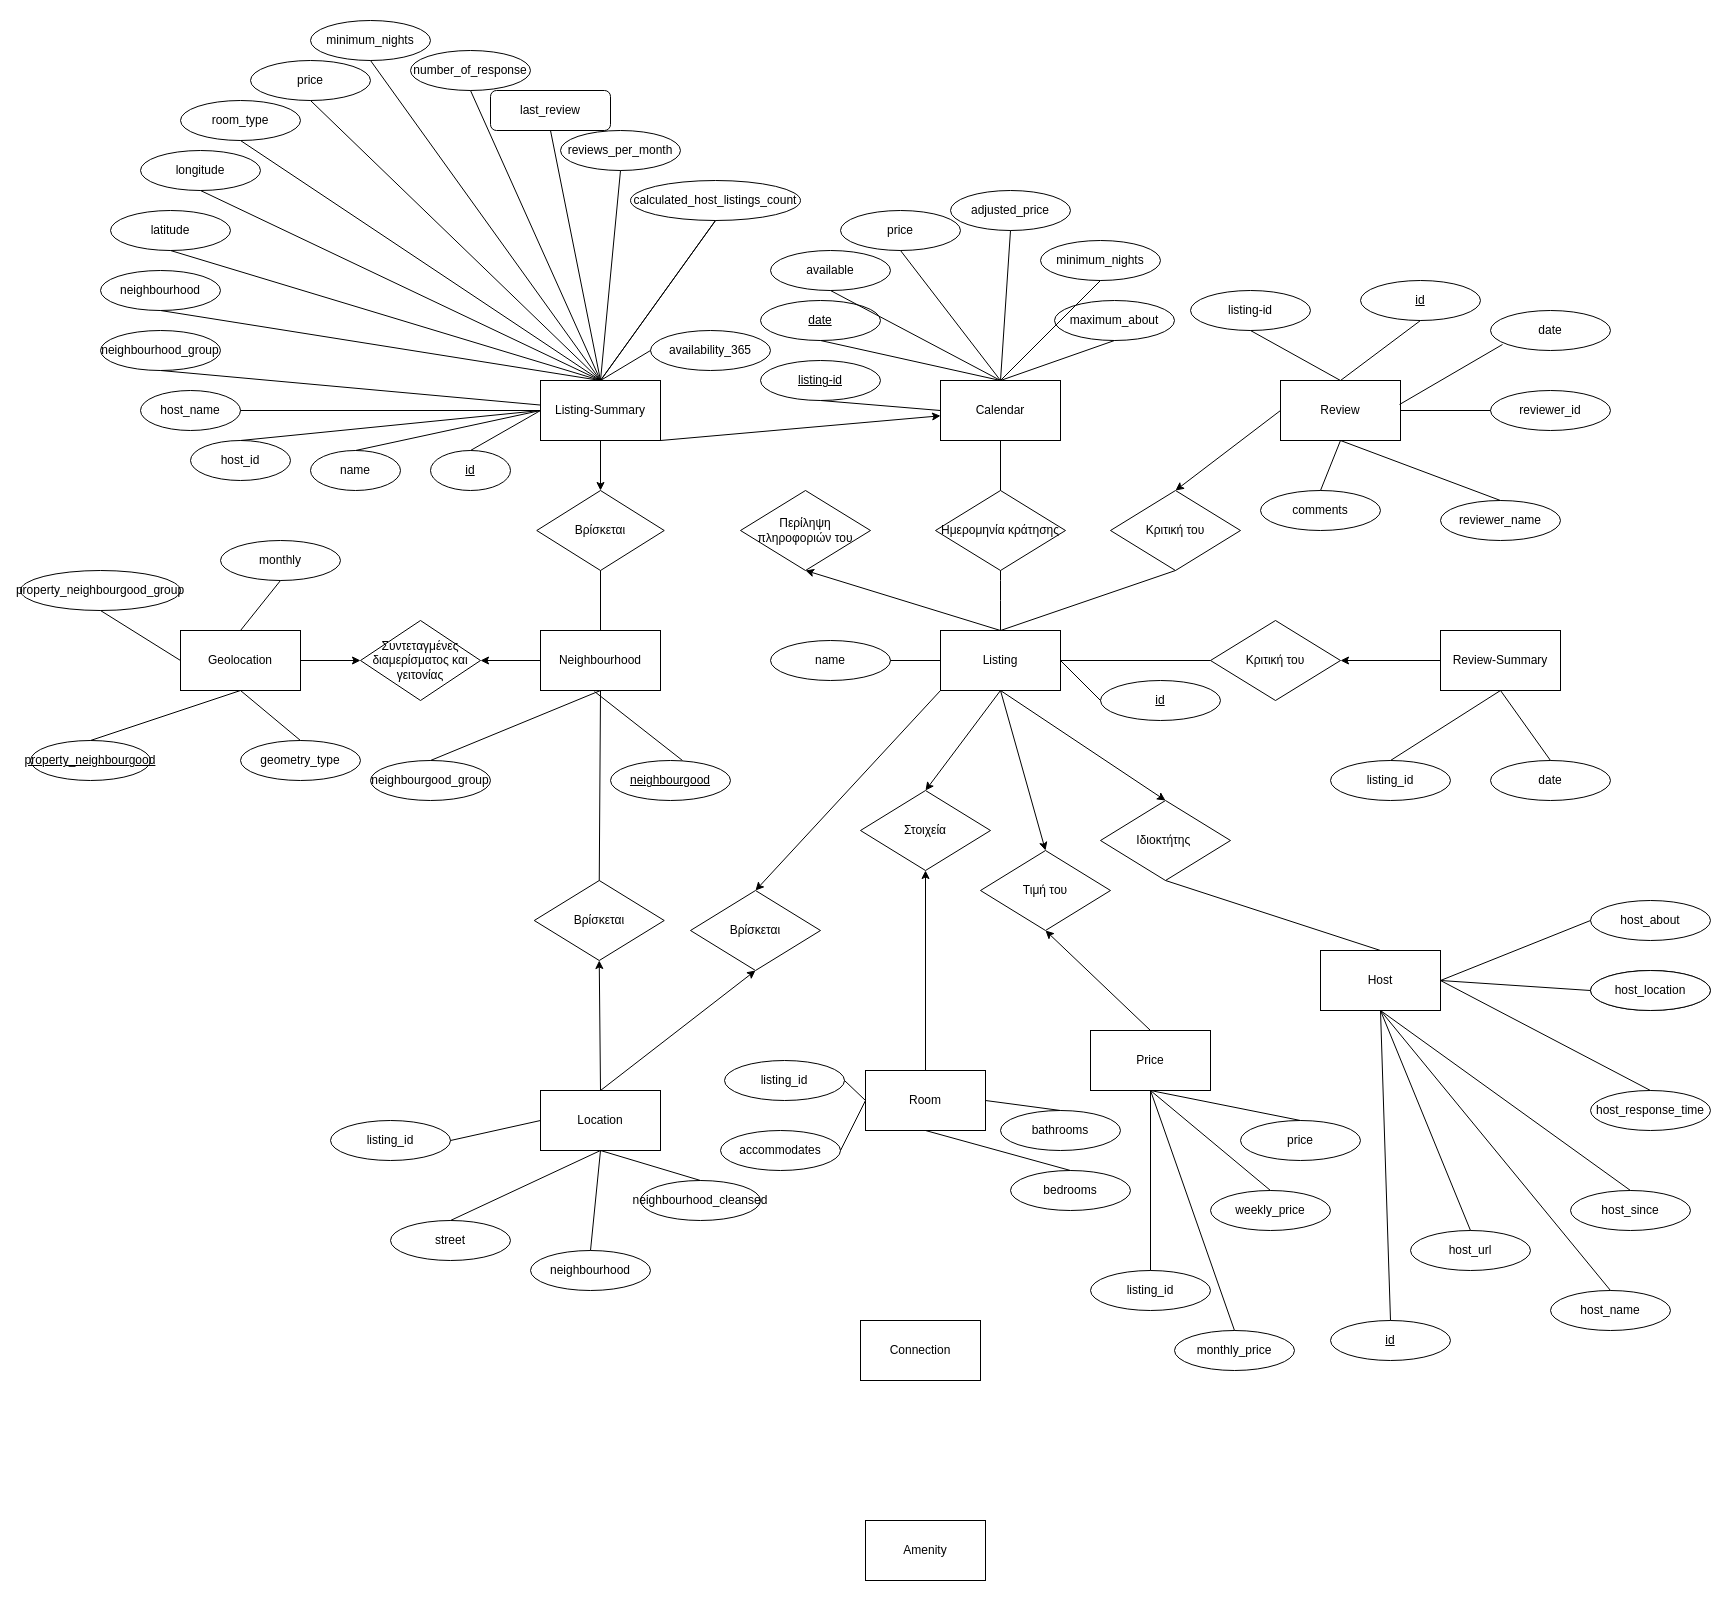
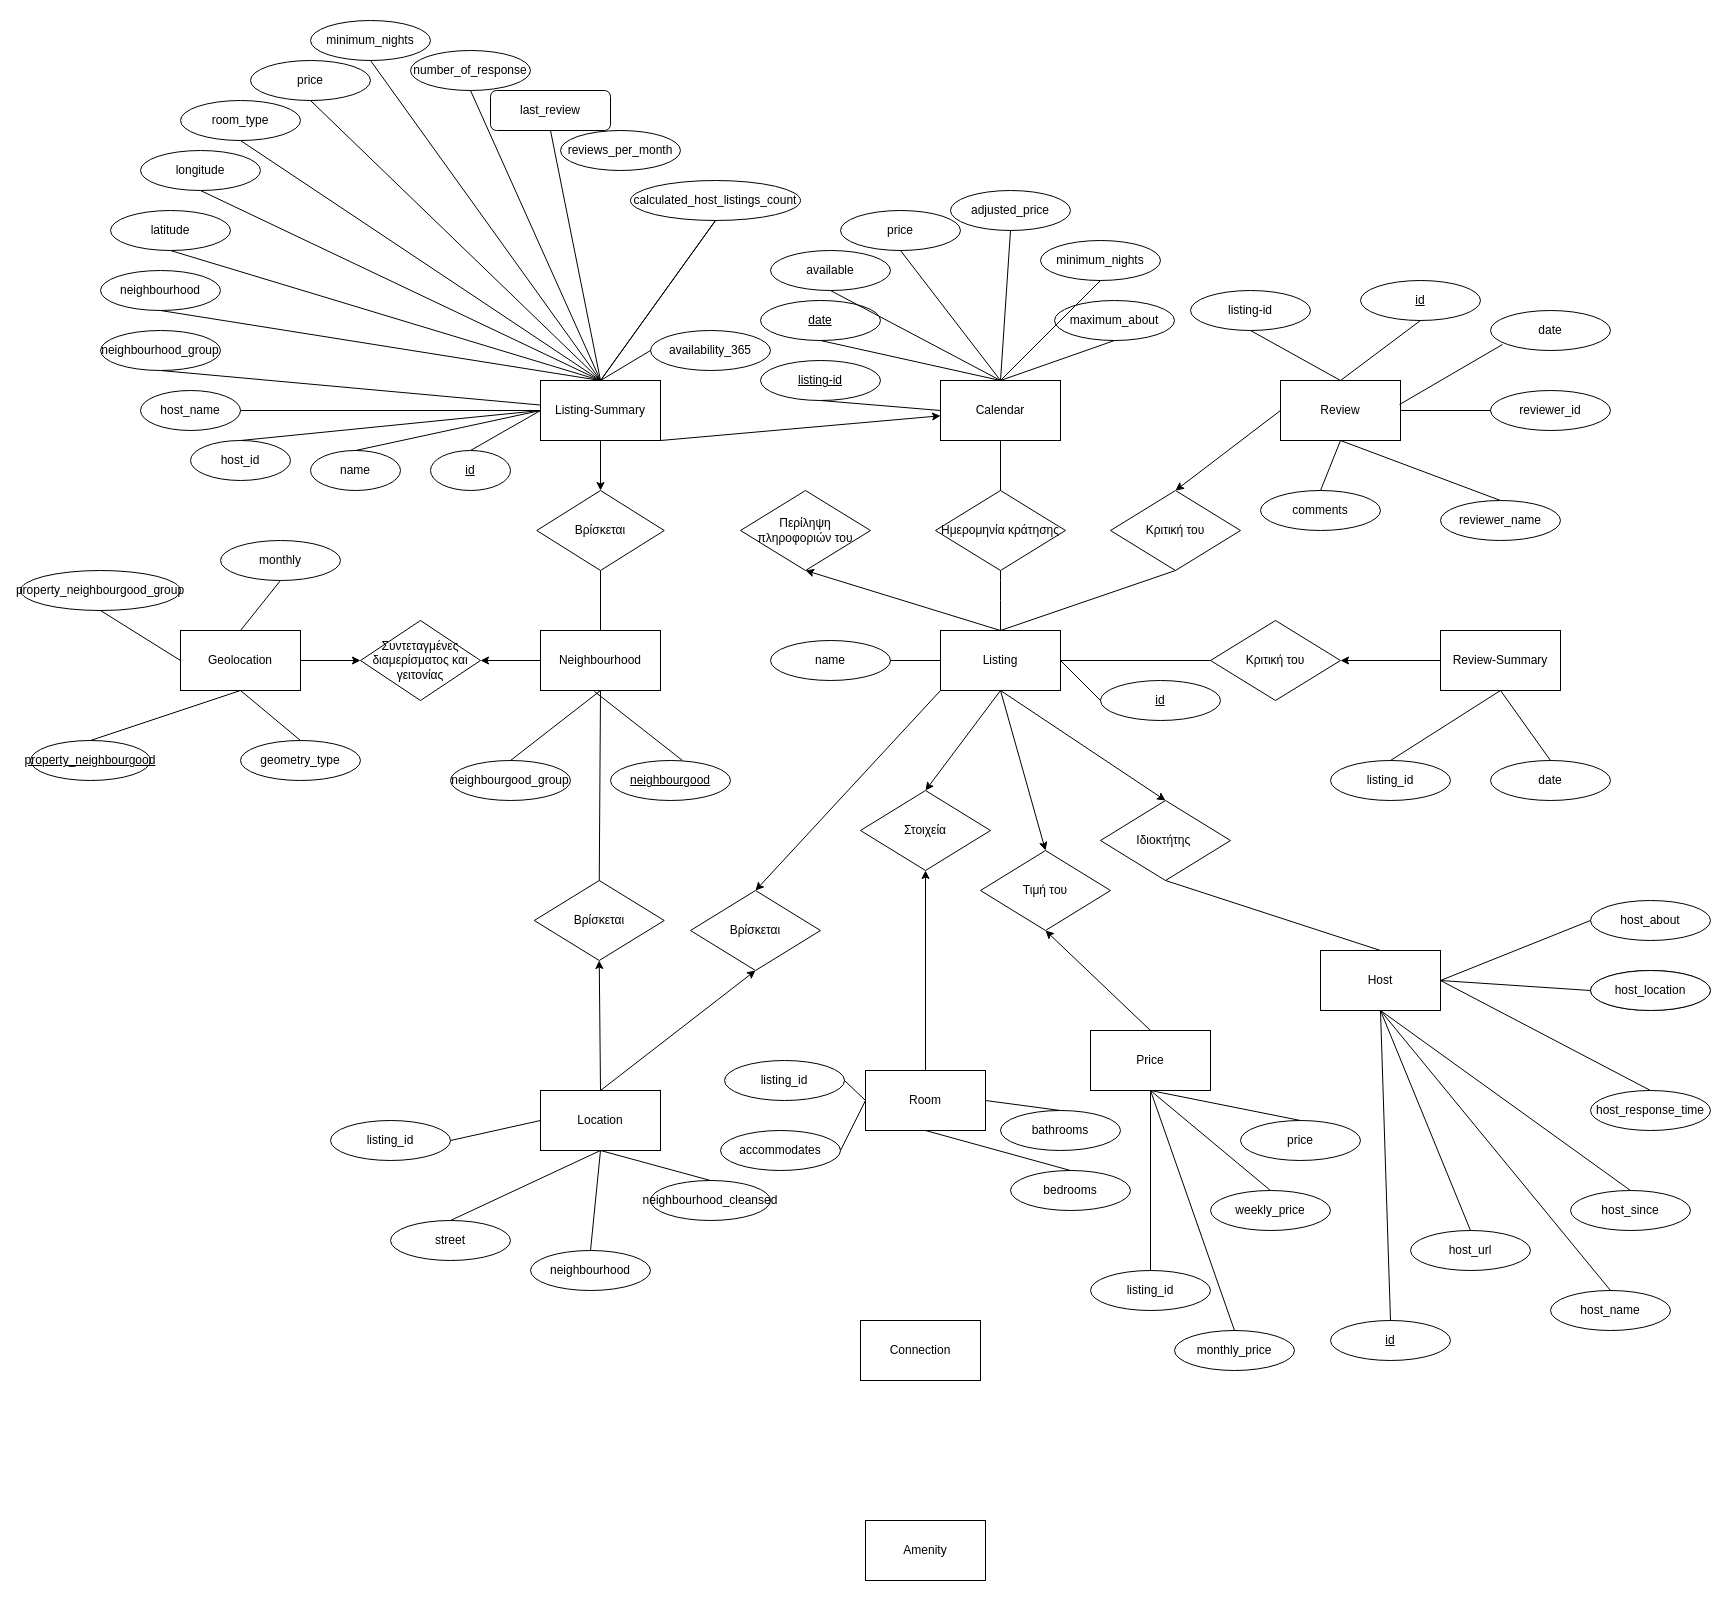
edge "reviews_per_month" -- "Listing-Summary": removed
node "neighbourgood_group": moved (431, 781) -> (511, 781)
node "neighbourhood_cleansed": moved (701, 1201) -> (711, 1201)
